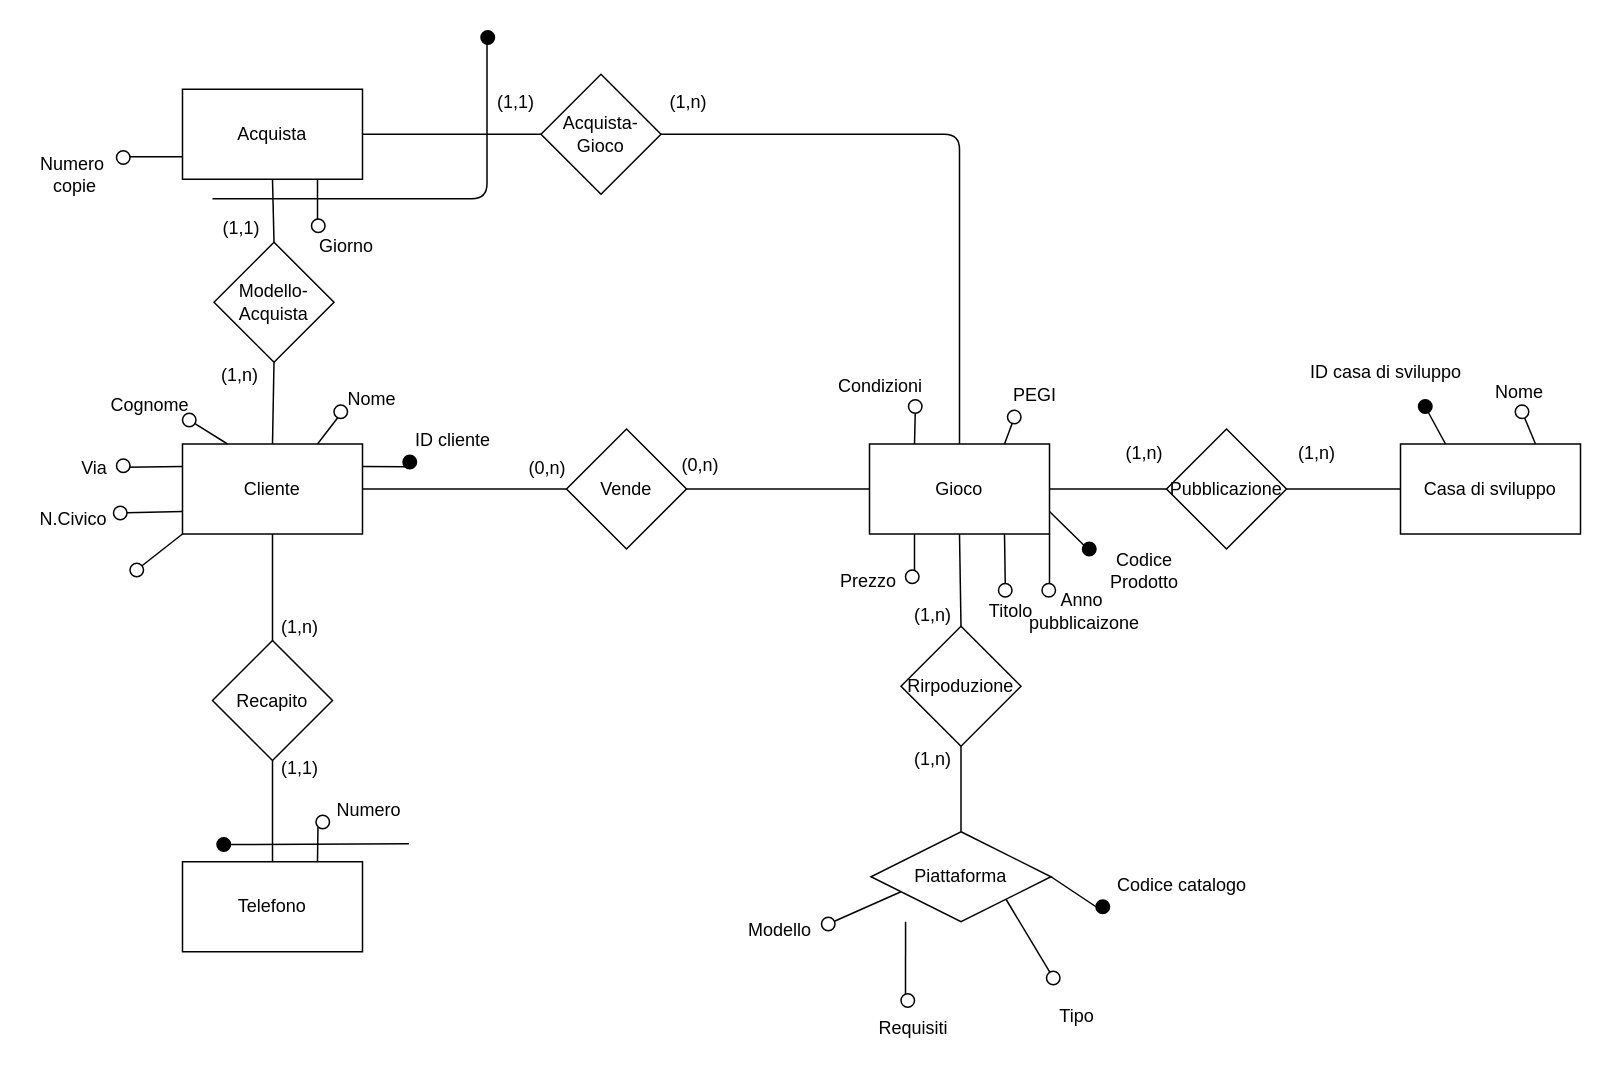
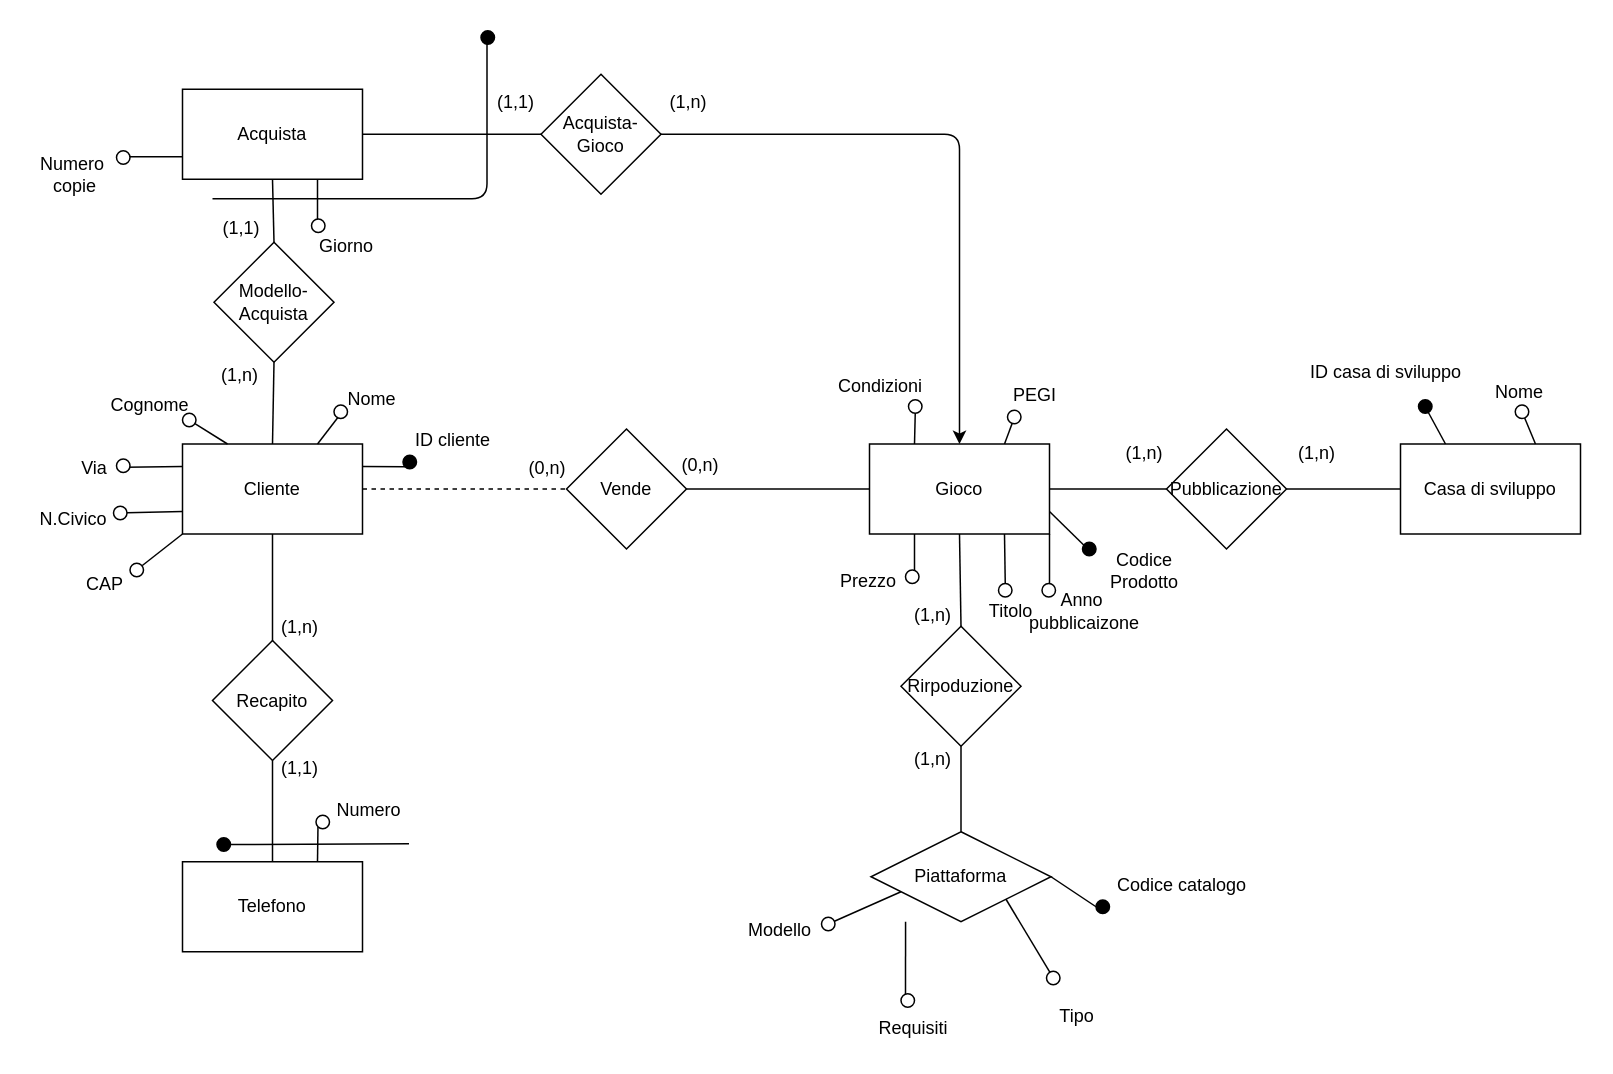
edge "Acquista-Gioco" -- "Gioco": arrowhead none -> classic
edge "Cliente" -- "Vende": style solid -> dashed
node "CAP": added
